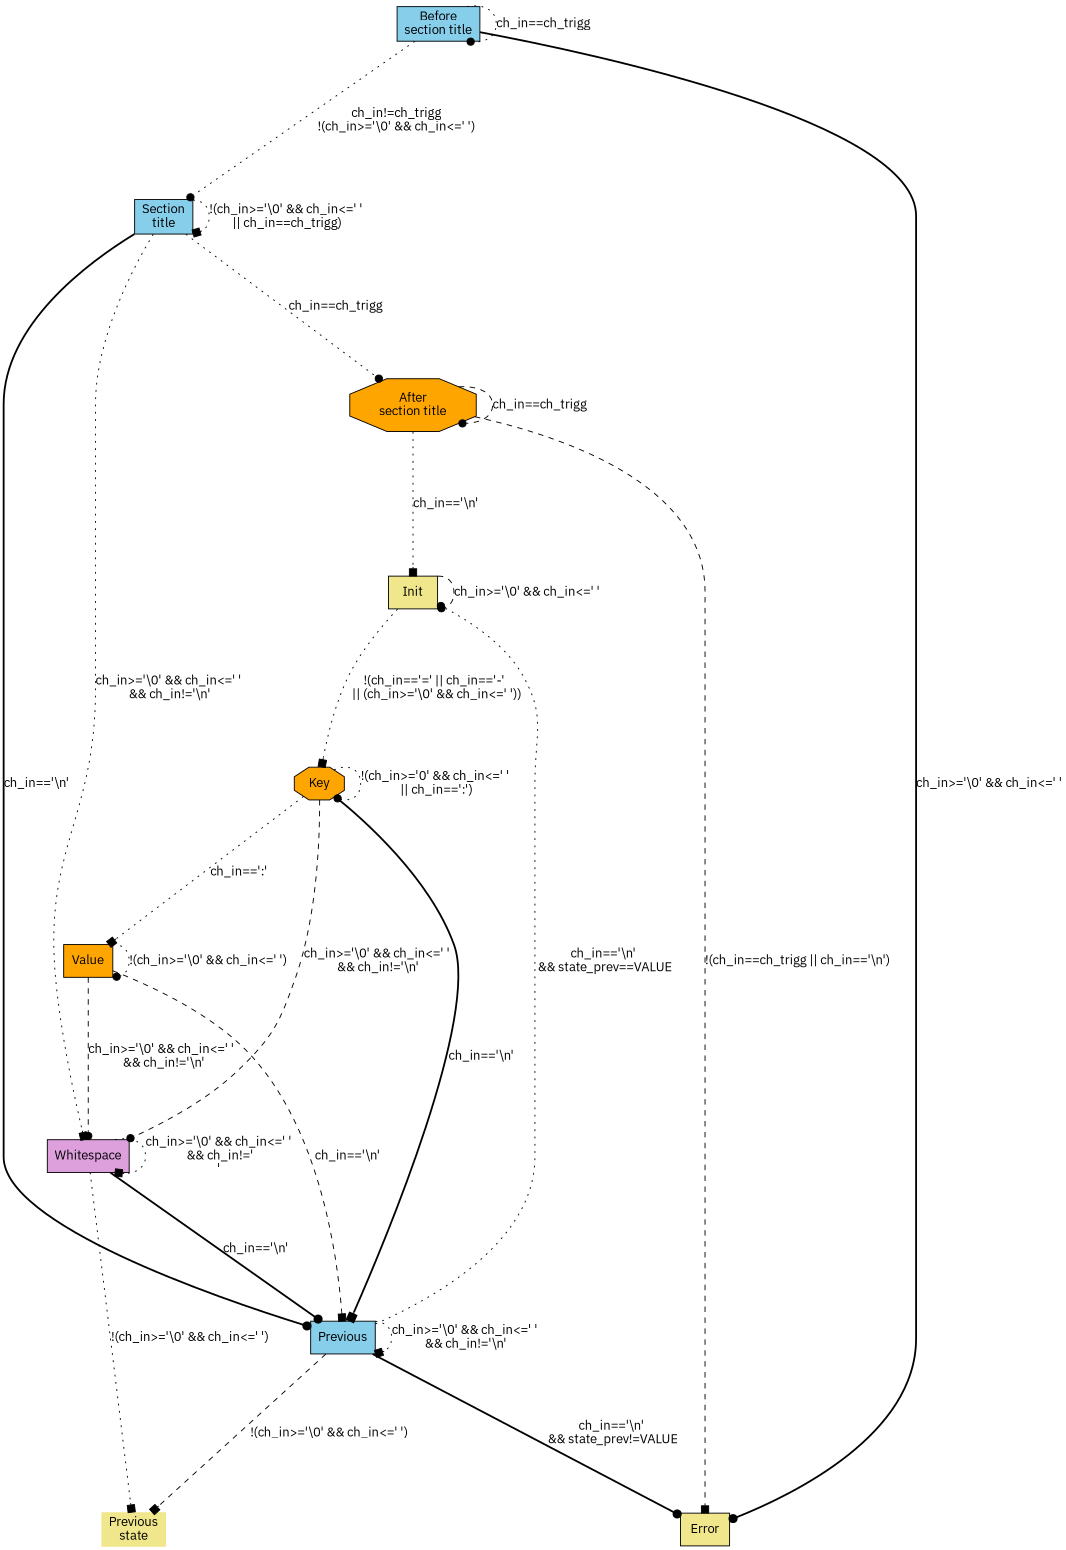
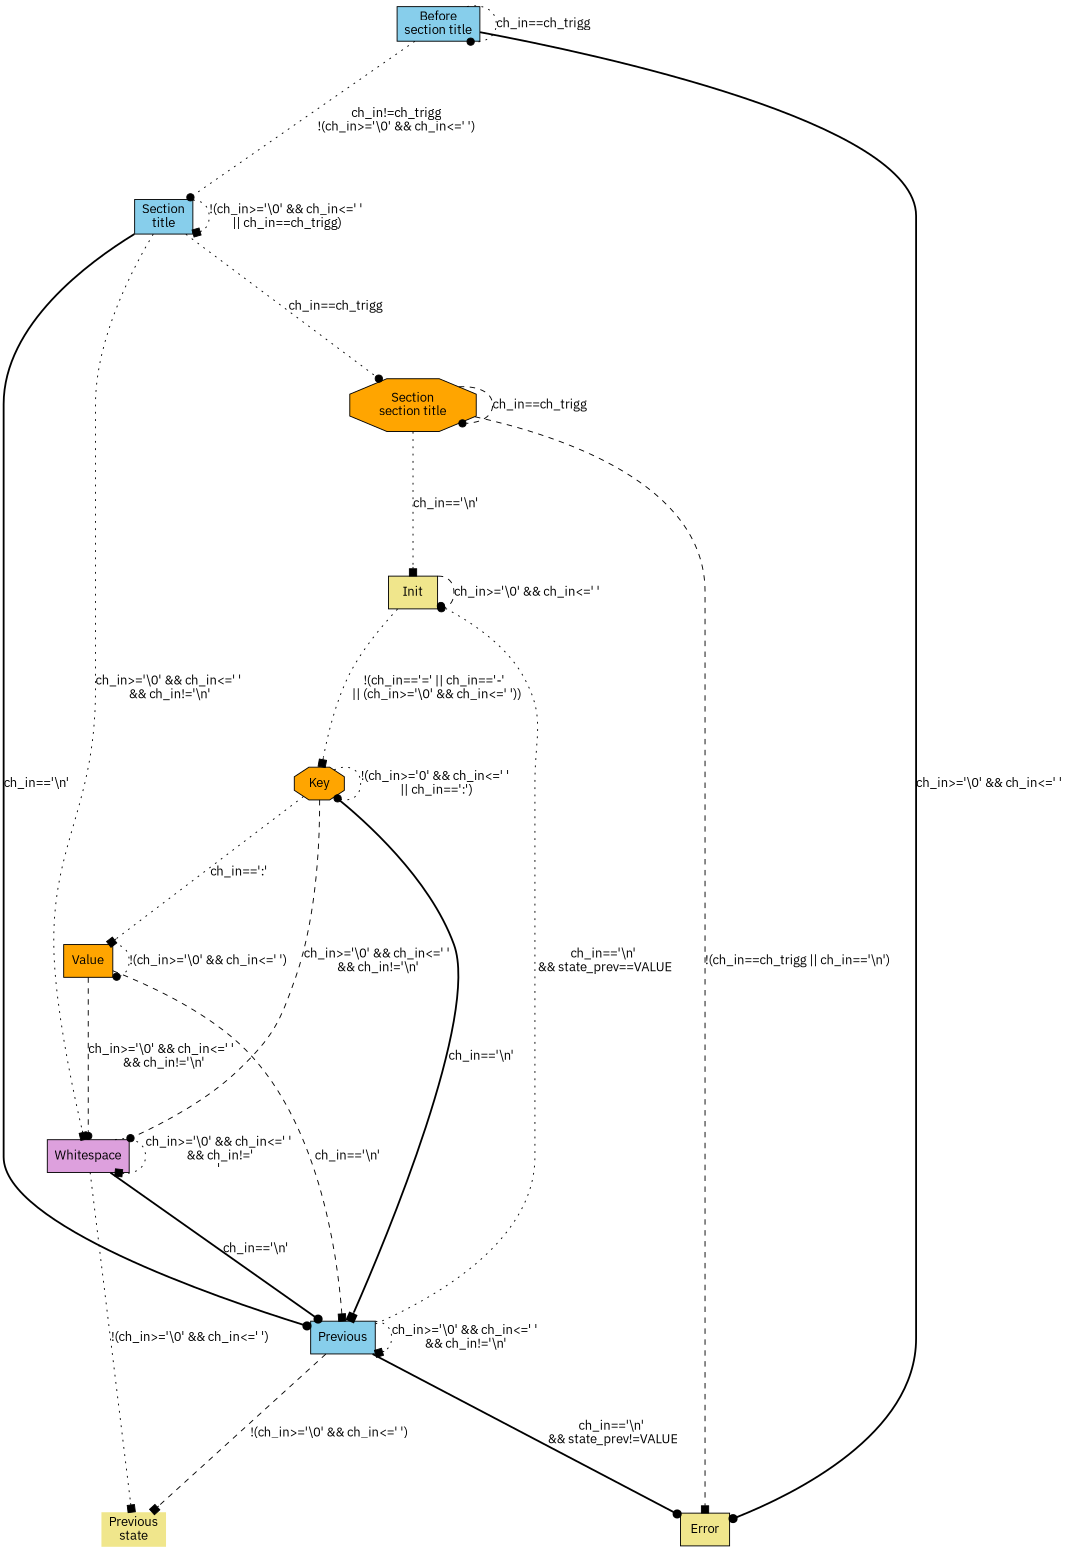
node "After section title": label "After section title" -> "Section section title"
